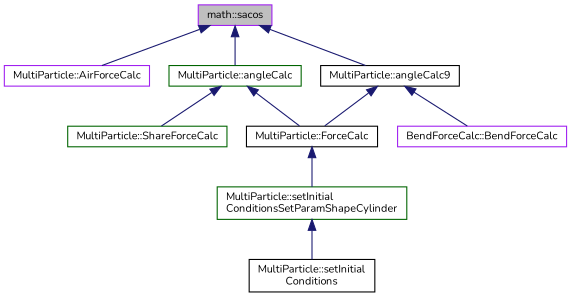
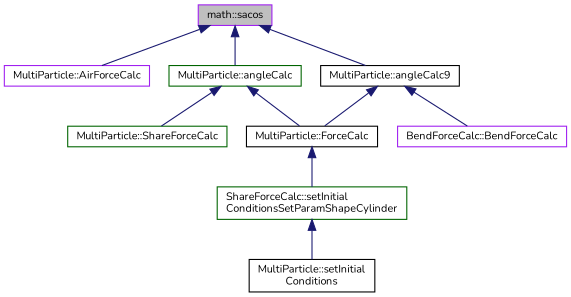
node "MultiParticle::setInitial ConditionsSetParamShapeCylinder": label "MultiParticle::setInitial ConditionsSetParamShapeCylinder" -> "ShareForceCalc::setInitial ConditionsSetParamShapeCylinder"
